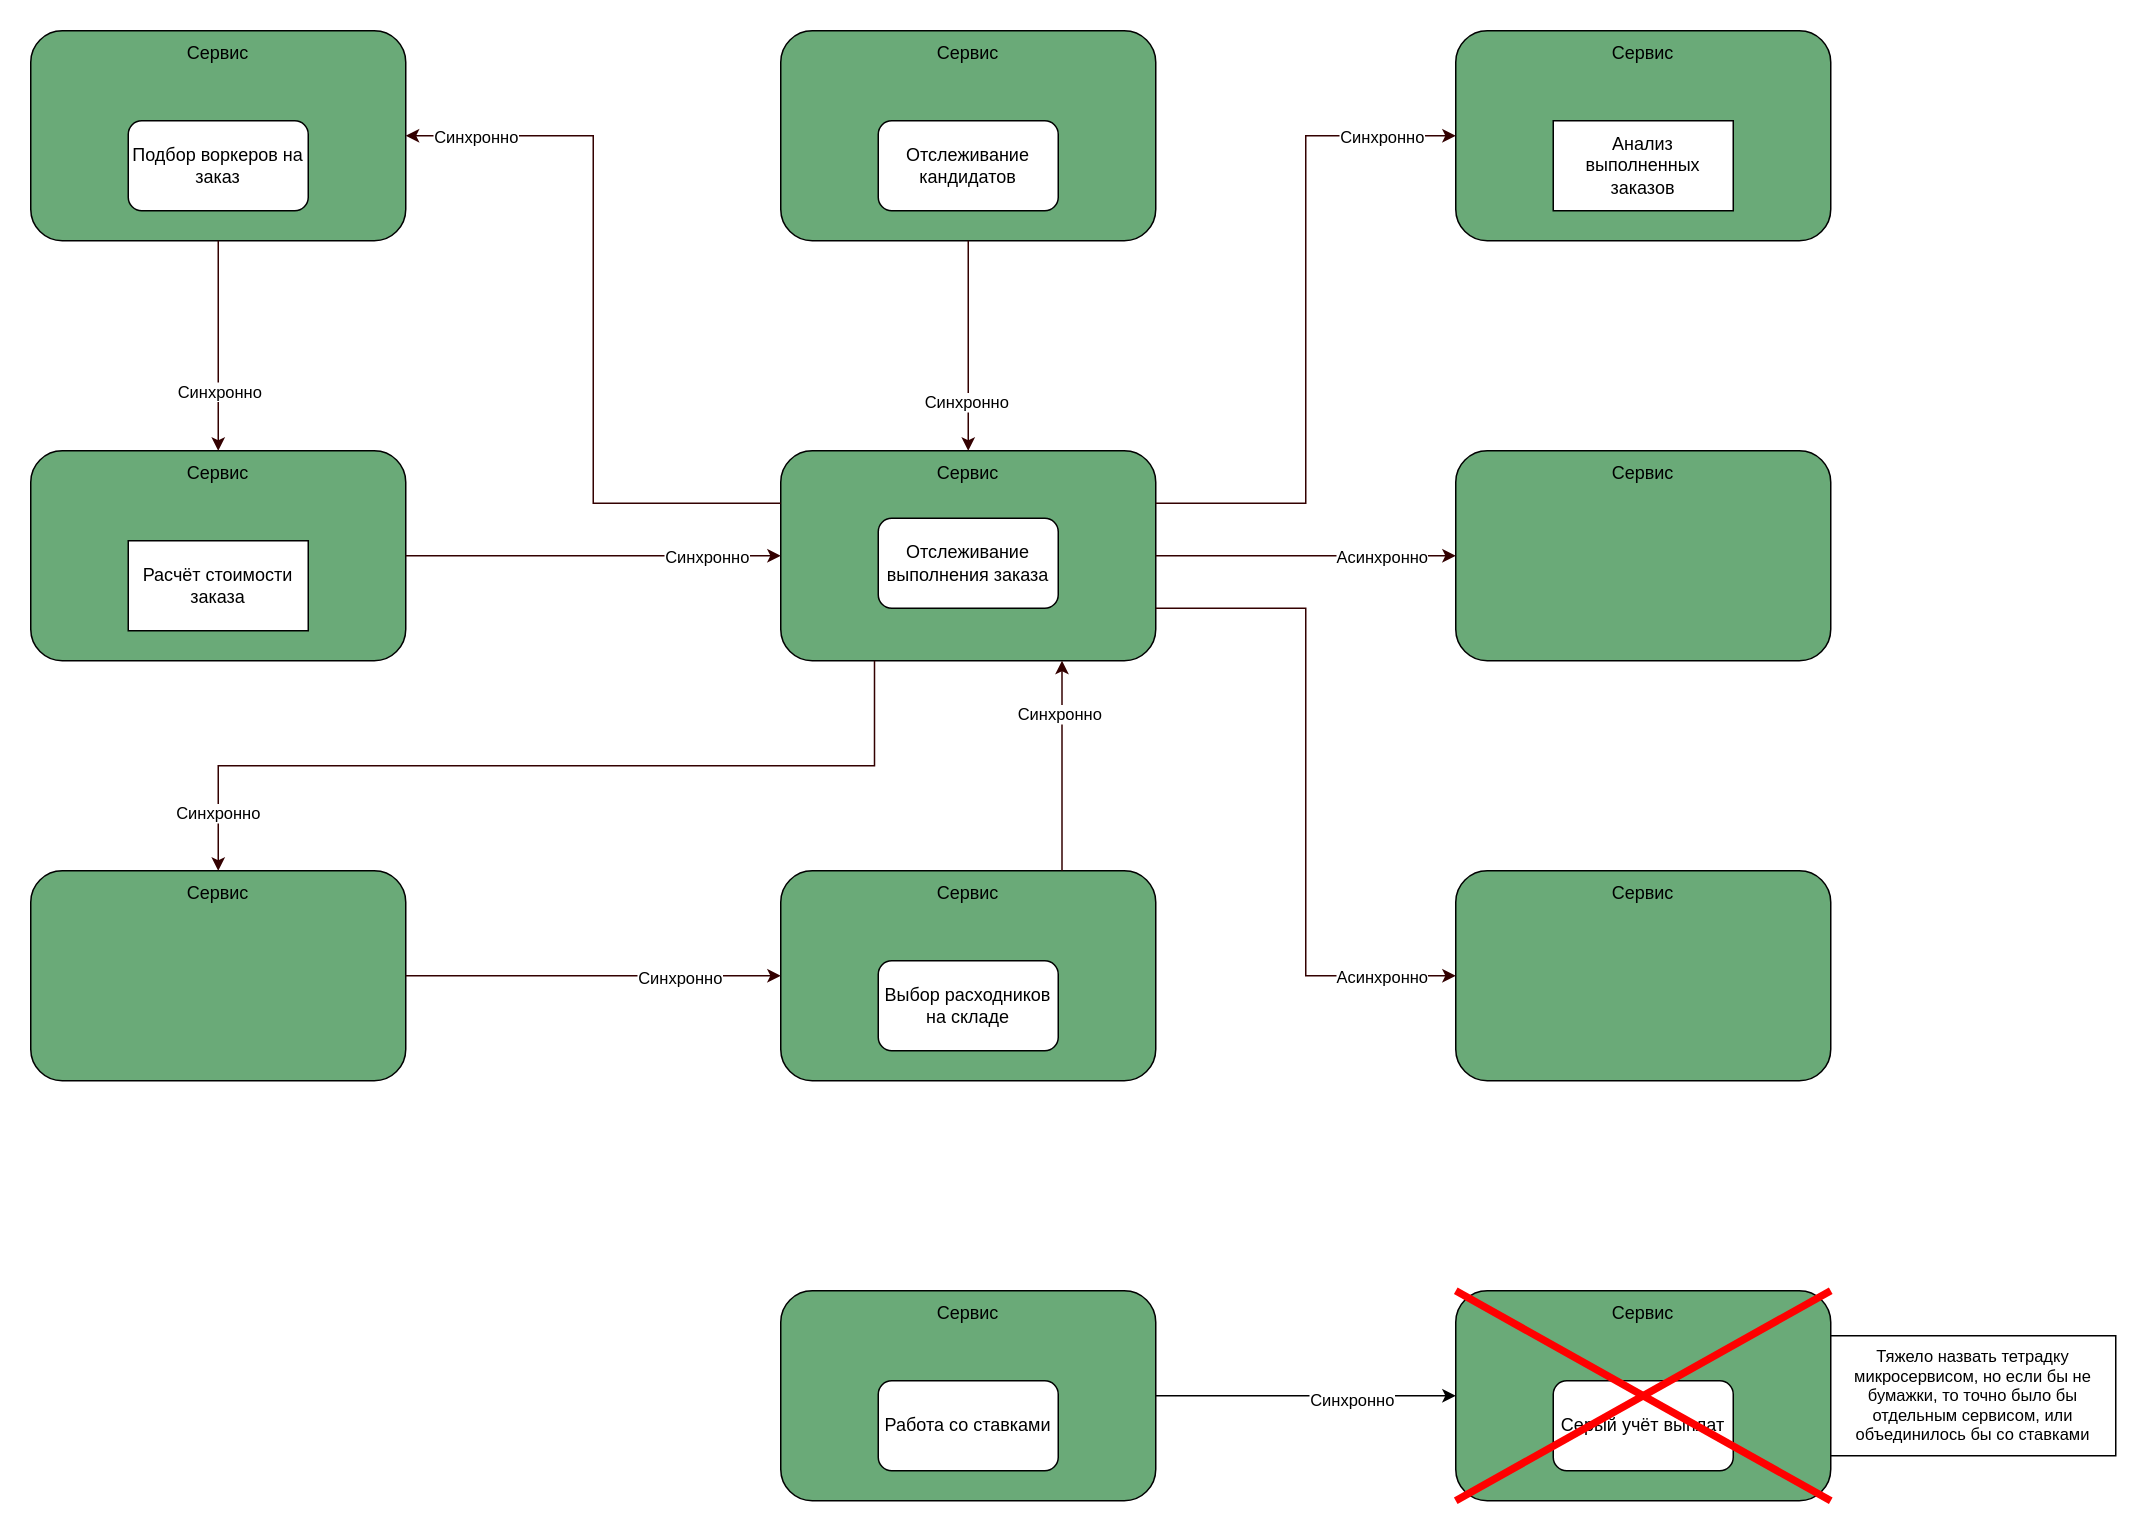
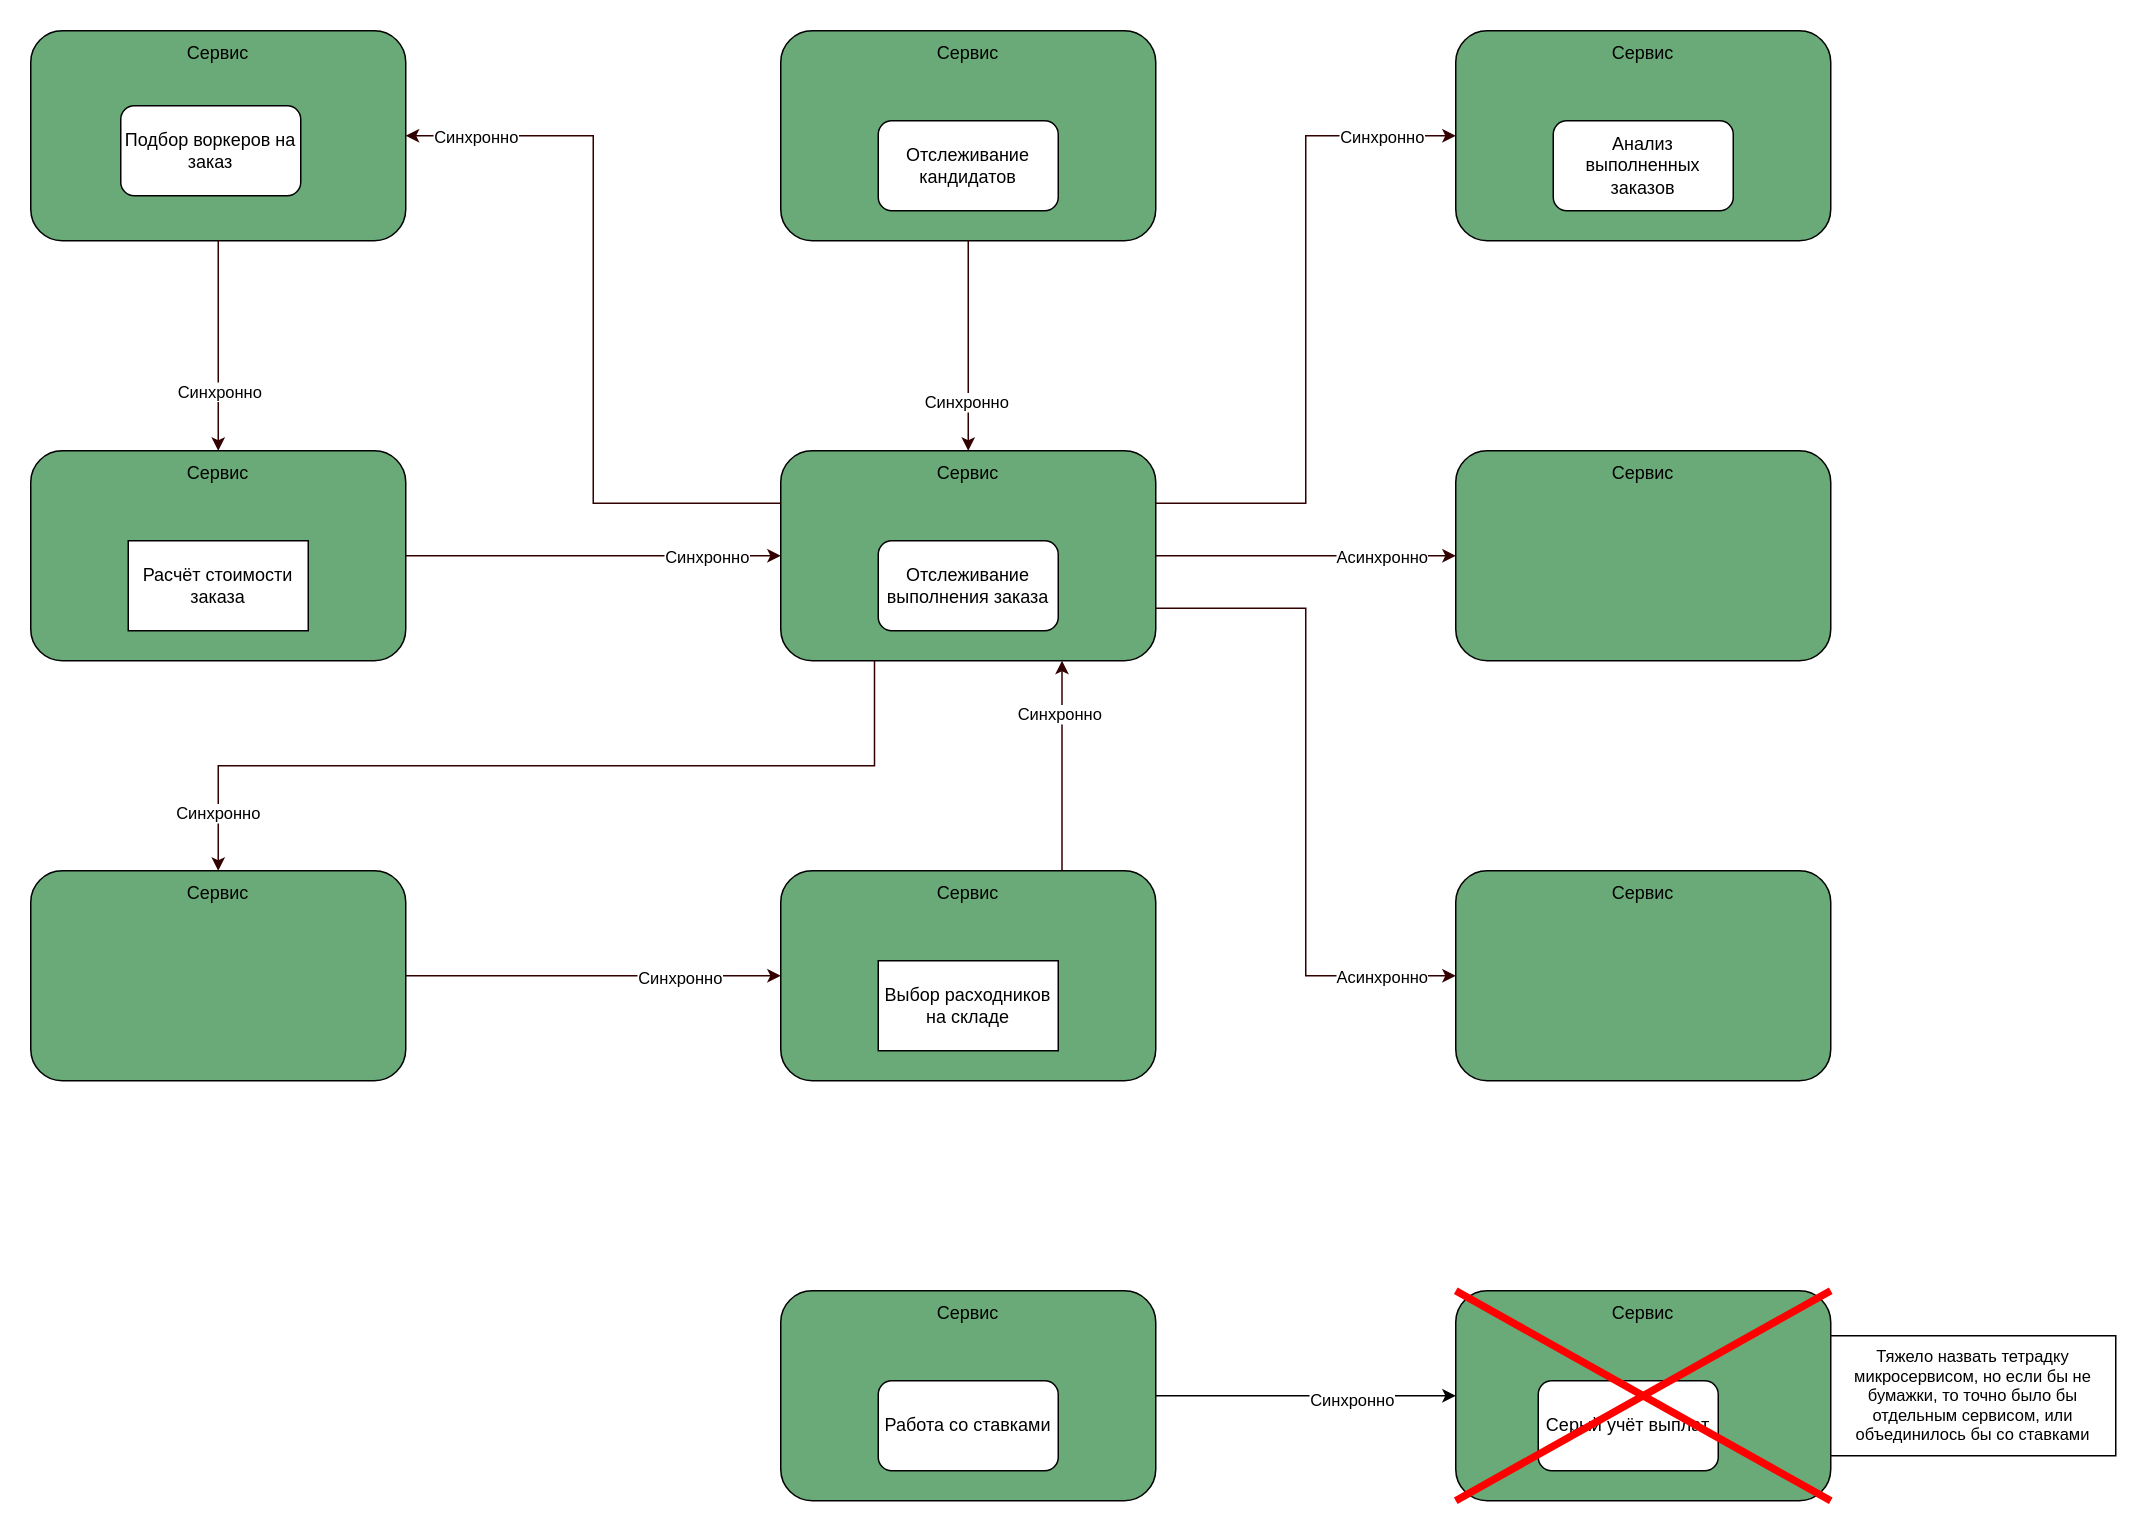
node "Подбор воркеров на заказ": moved (218, 166) -> (211, 151)
node "Анализ выполненных заказов": shape rectangle -> rounded rectangle
node "Отслеживание выполнения заказа": moved (968, 563) -> (968, 586)
node "Выбор расходников на складе": shape rounded rectangle -> rectangle
node "Серый учёт выплат": moved (1643, 1426) -> (1628, 1426)
